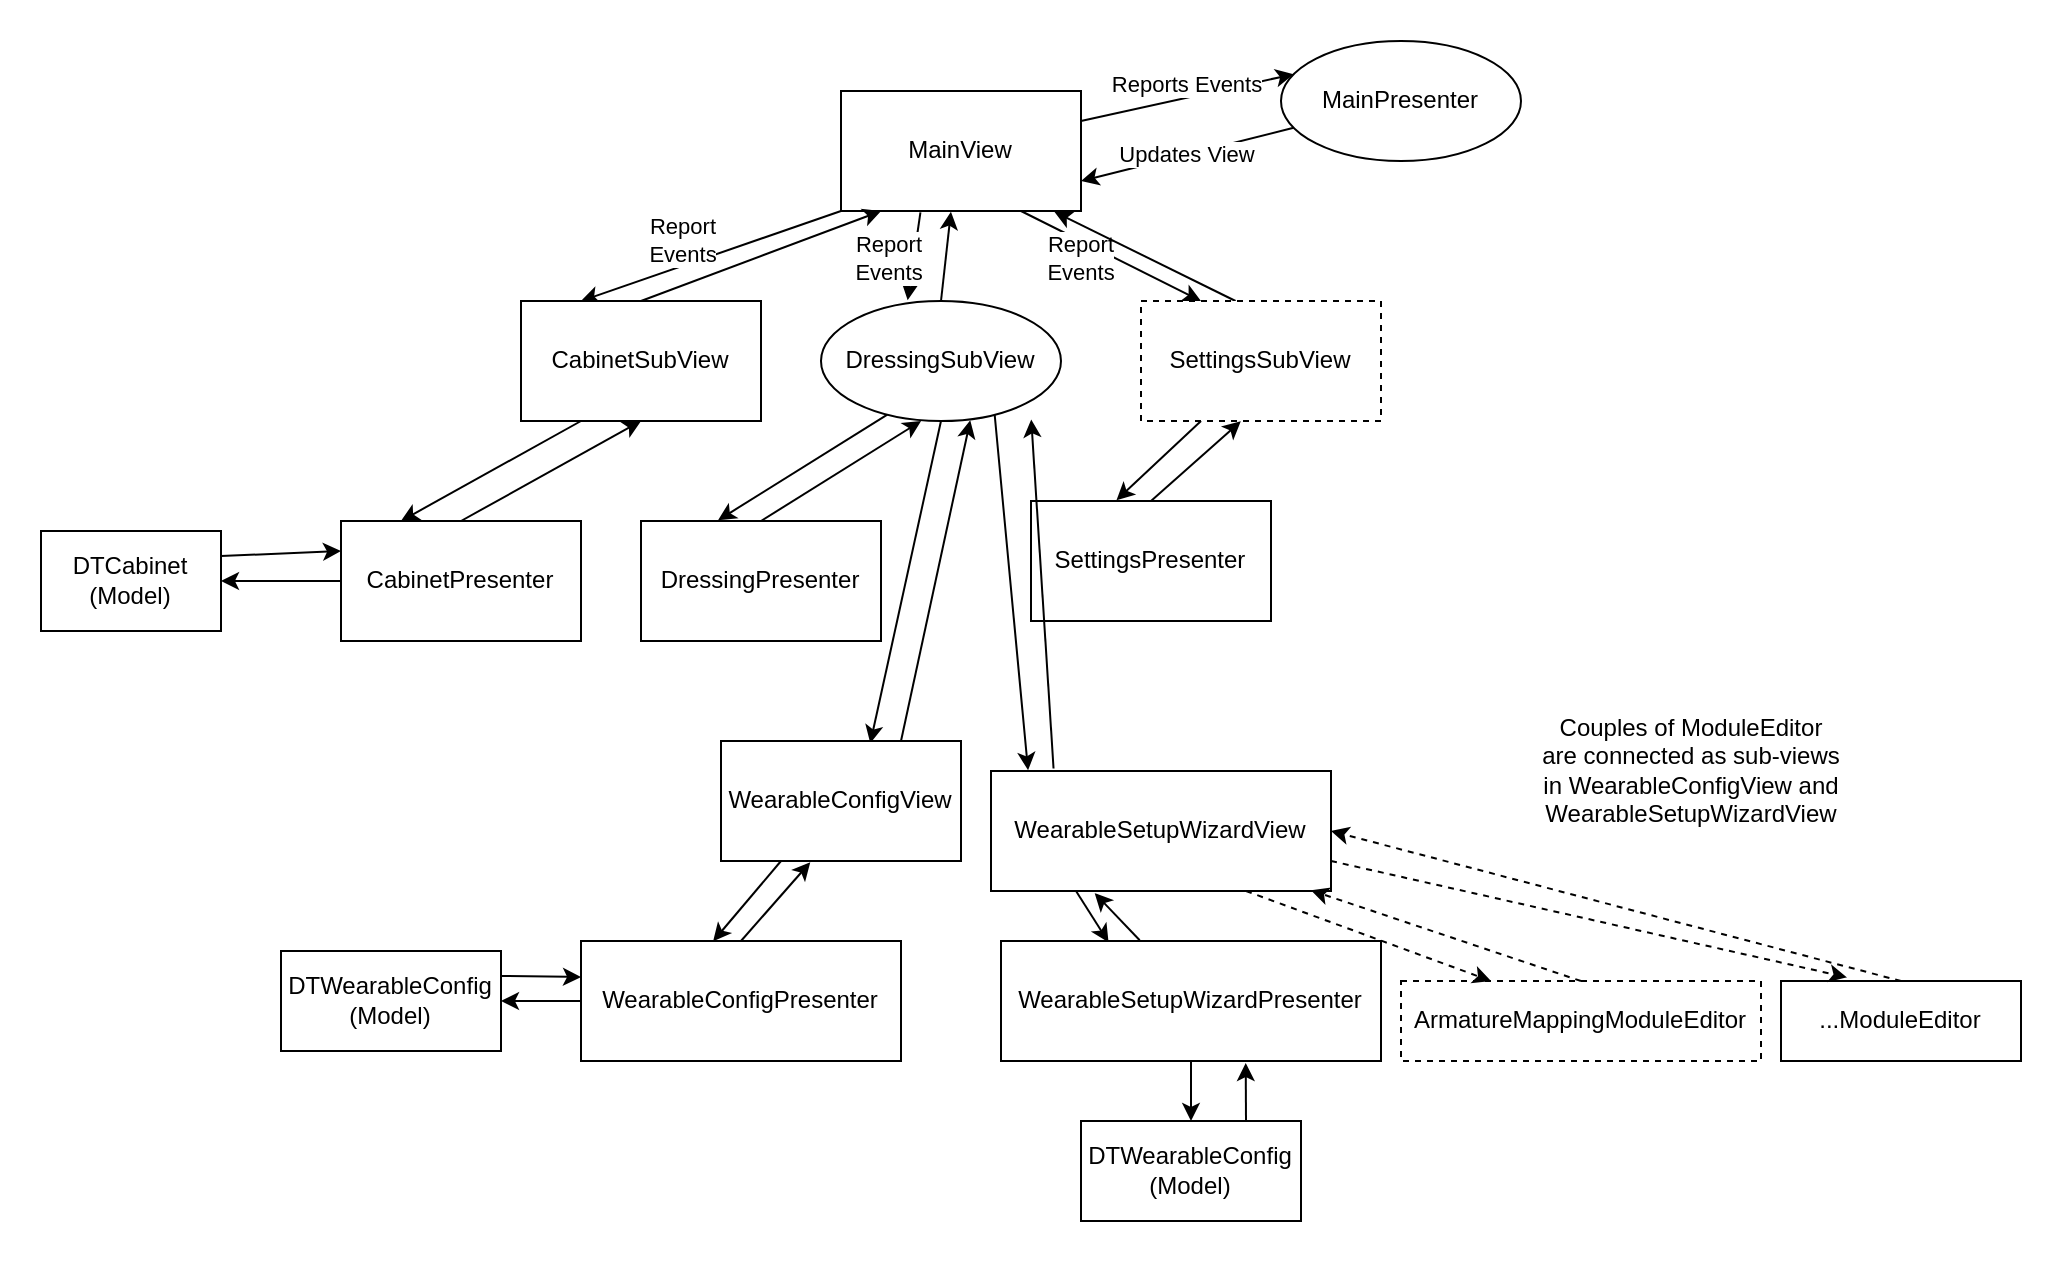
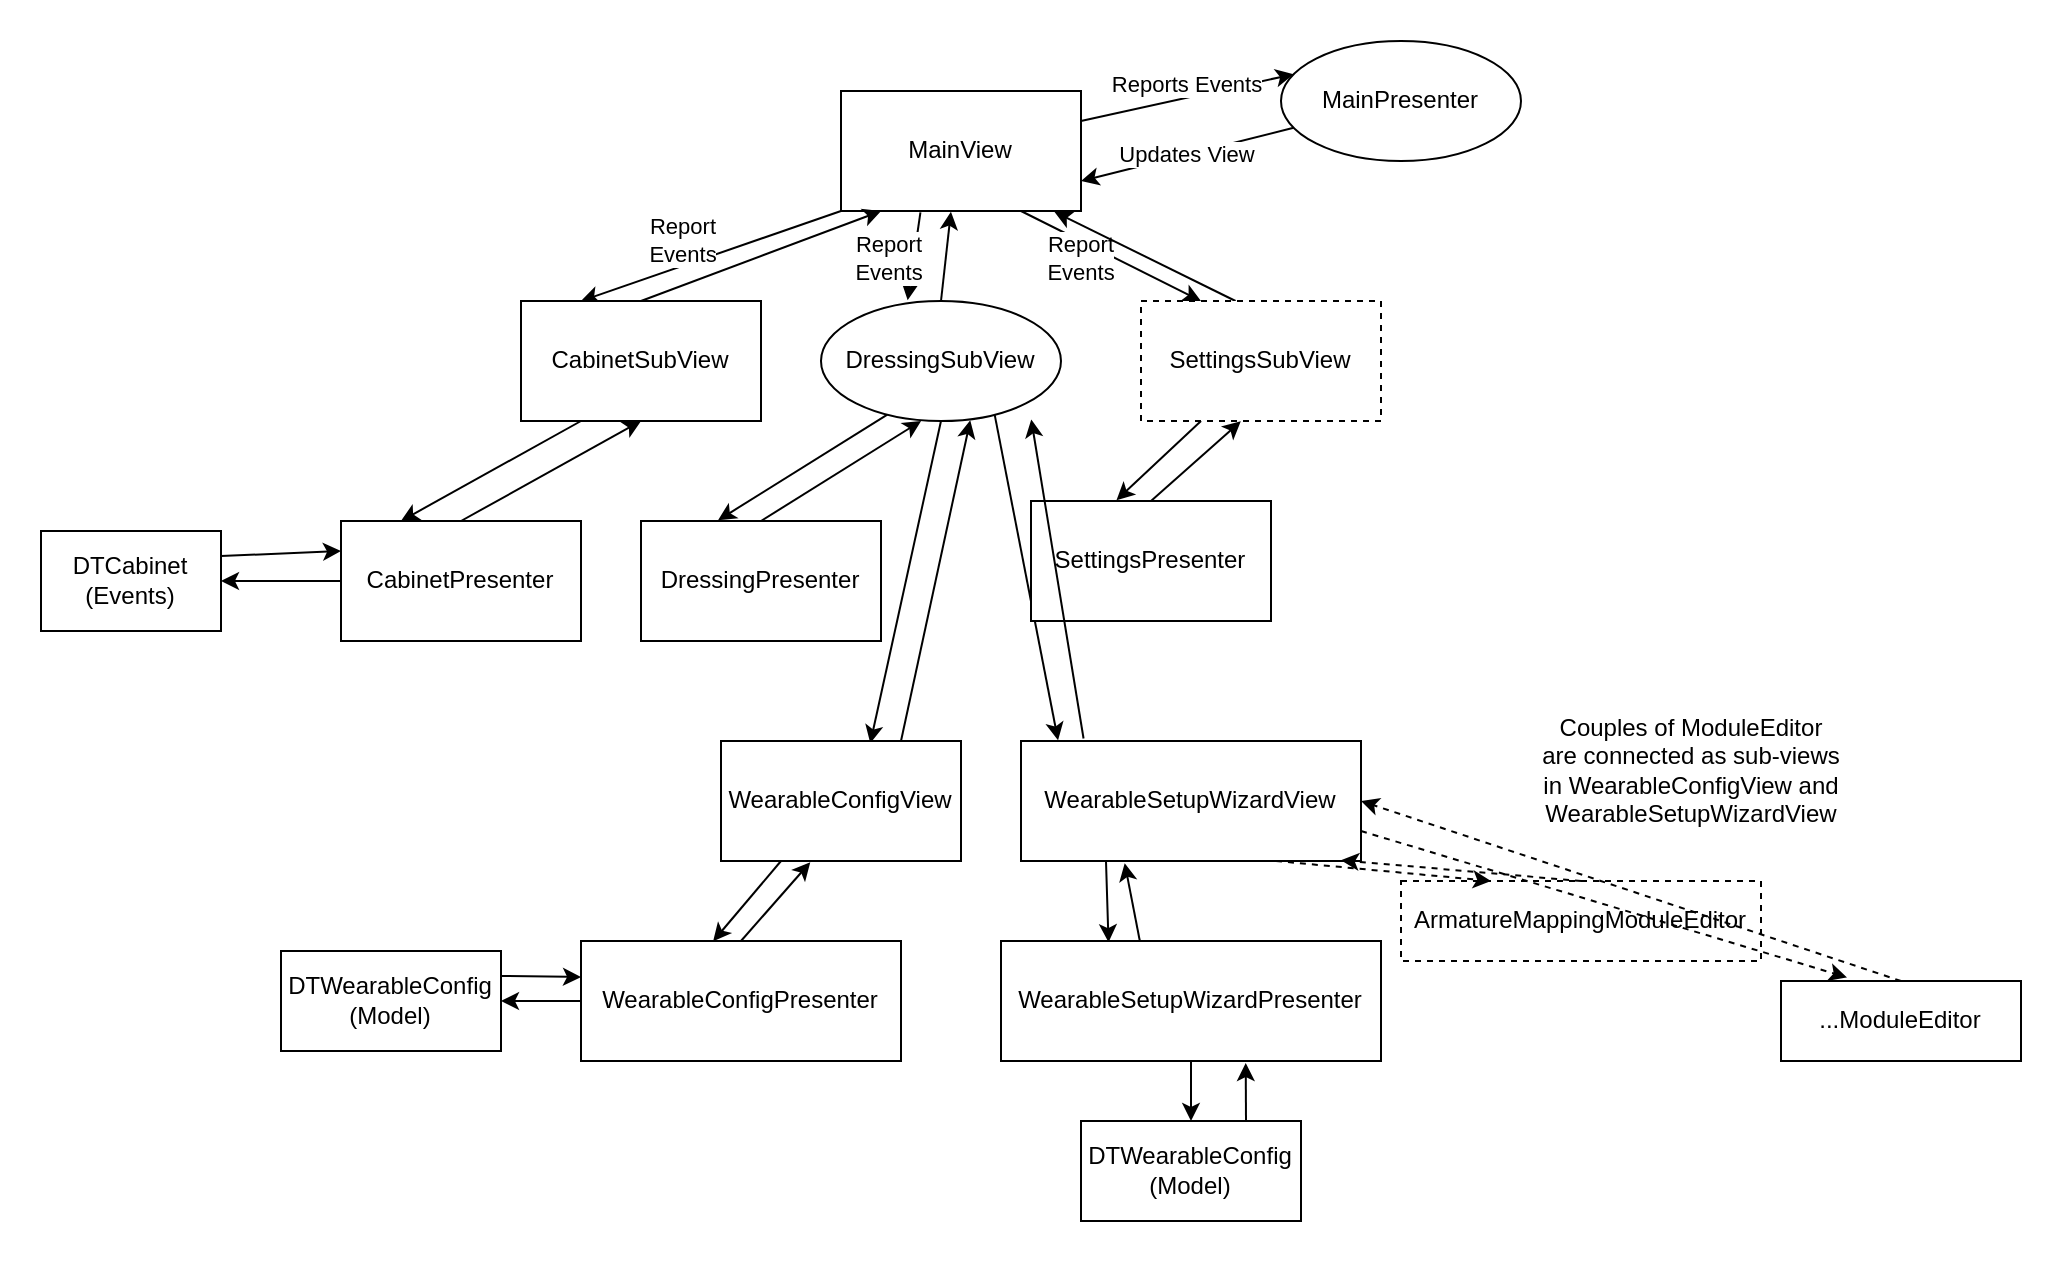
node "DTCabinet (Model)": label "DTCabinet (Model)" -> "DTCabinet (Events)"
node "WearableSetupWizardView": moved (1161, 831) -> (1191, 801)
node "ArmatureMappingModuleEditor": moved (1581, 1021) -> (1581, 921)
